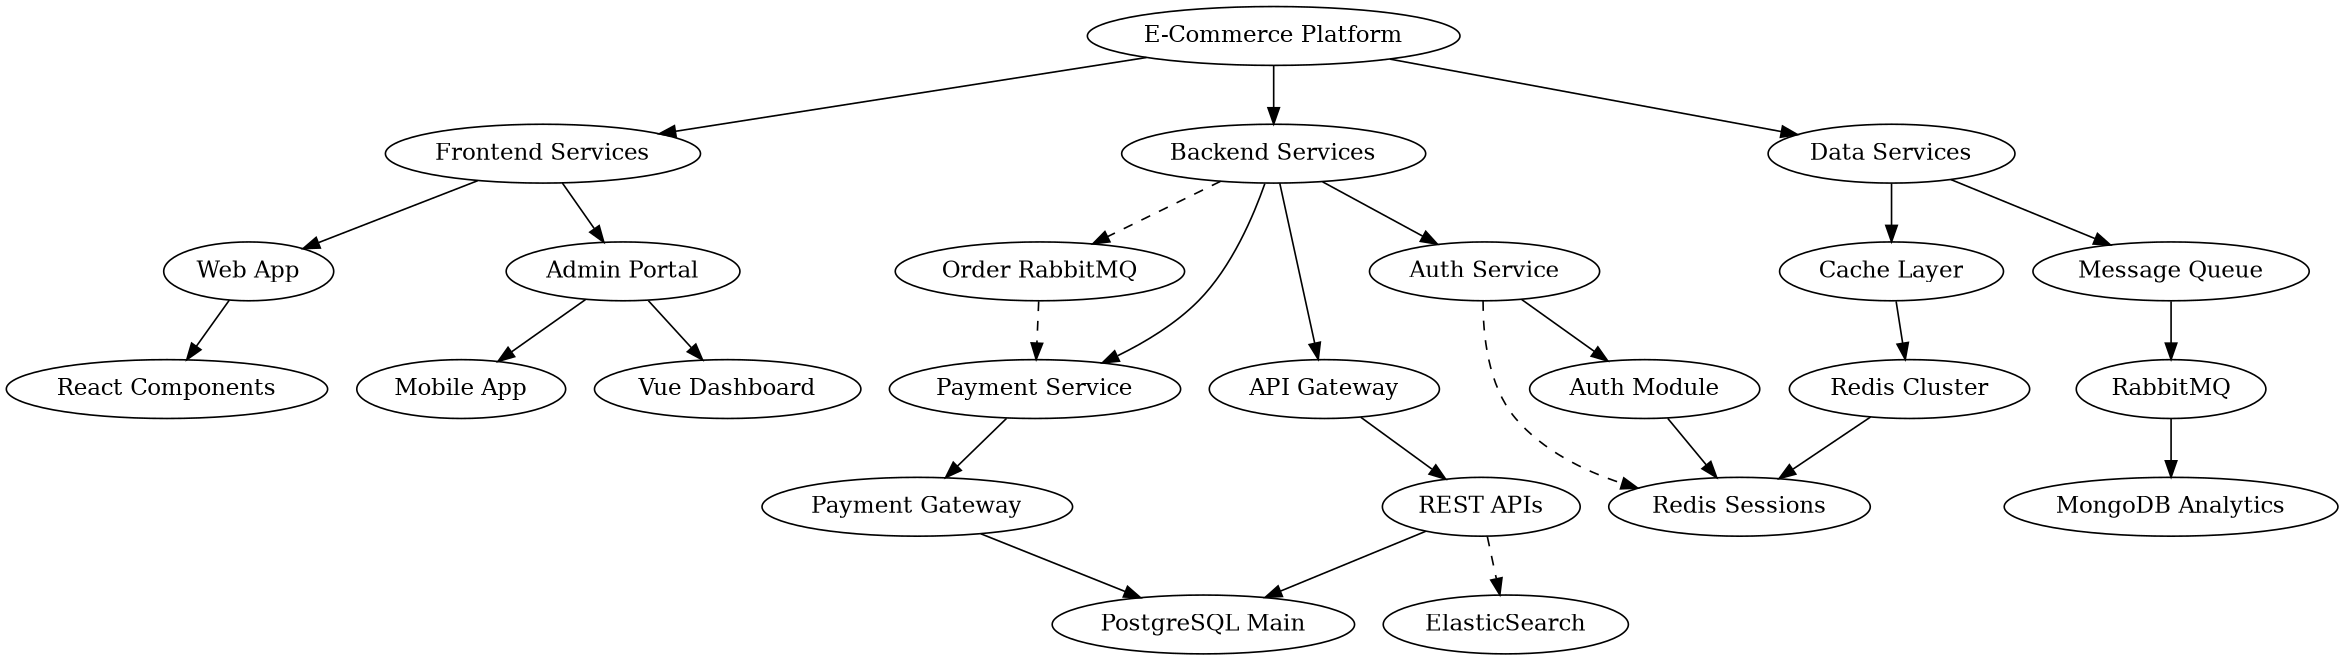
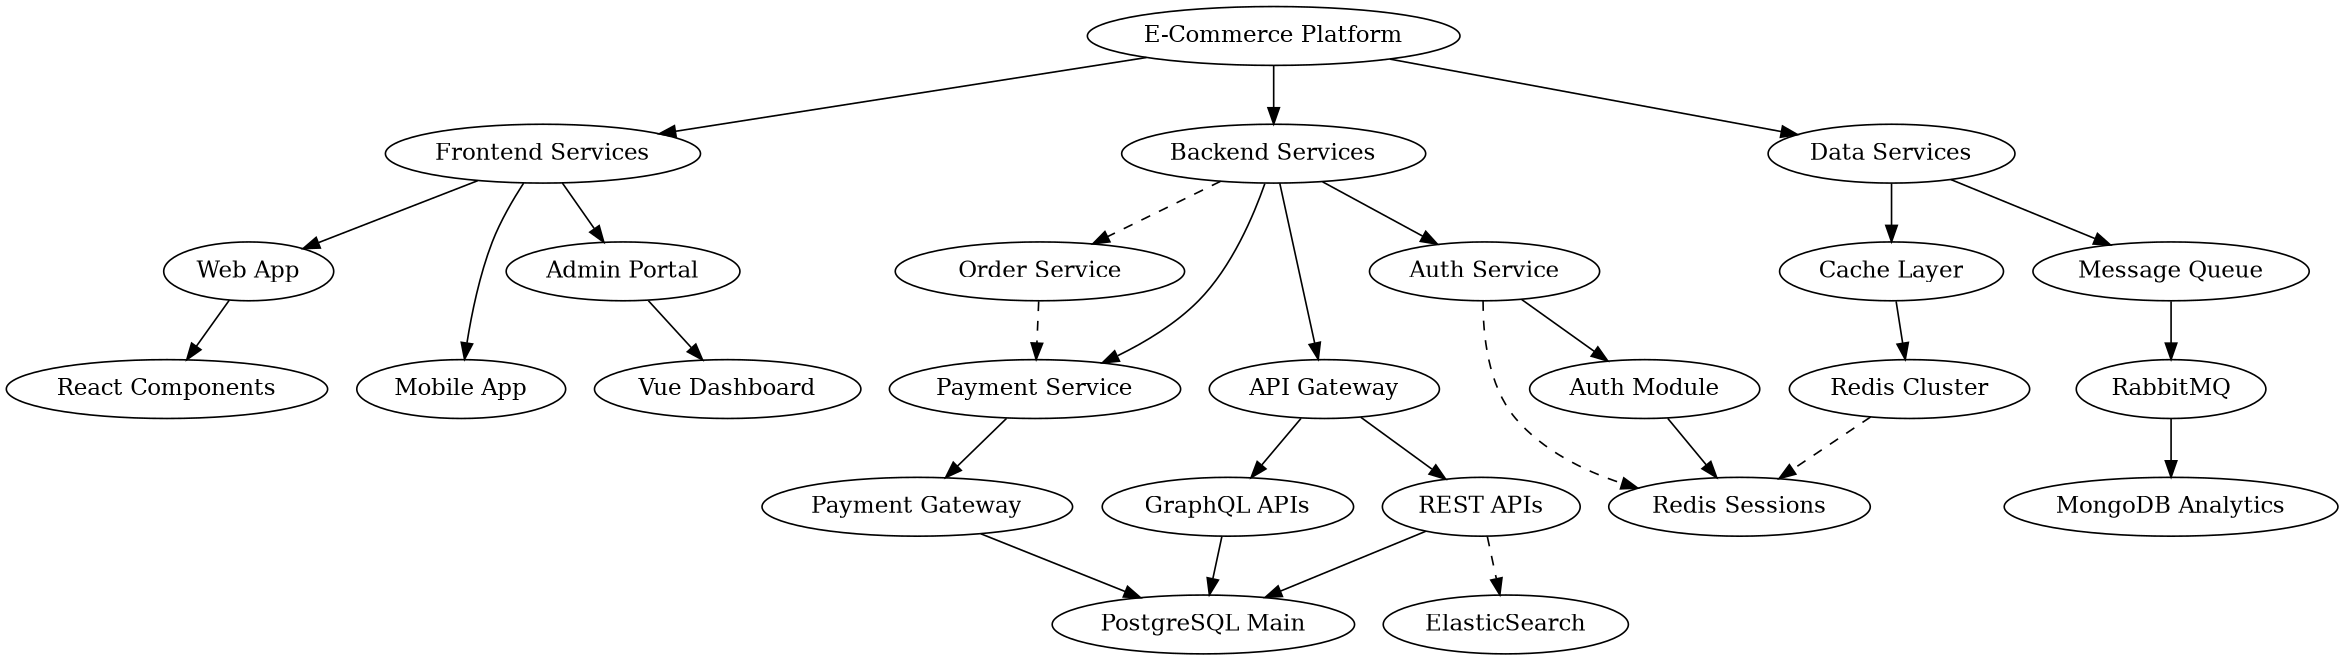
node "Order RabbitMQ": label "Order RabbitMQ" -> "Order Service"
edge "Admin Portal" -> "Mobile App": now "Frontend Services" -> "Mobile App"
edge "Redis Cluster" -> "Redis Sessions": style solid -> dashed
node "GraphQL APIs": added
